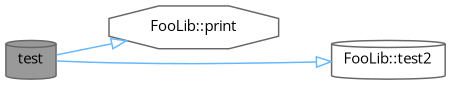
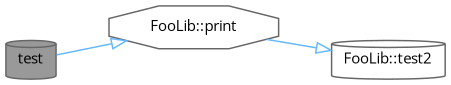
edge "test" -> "FooLib::test2": now "FooLib::print" -> "FooLib::test2"
